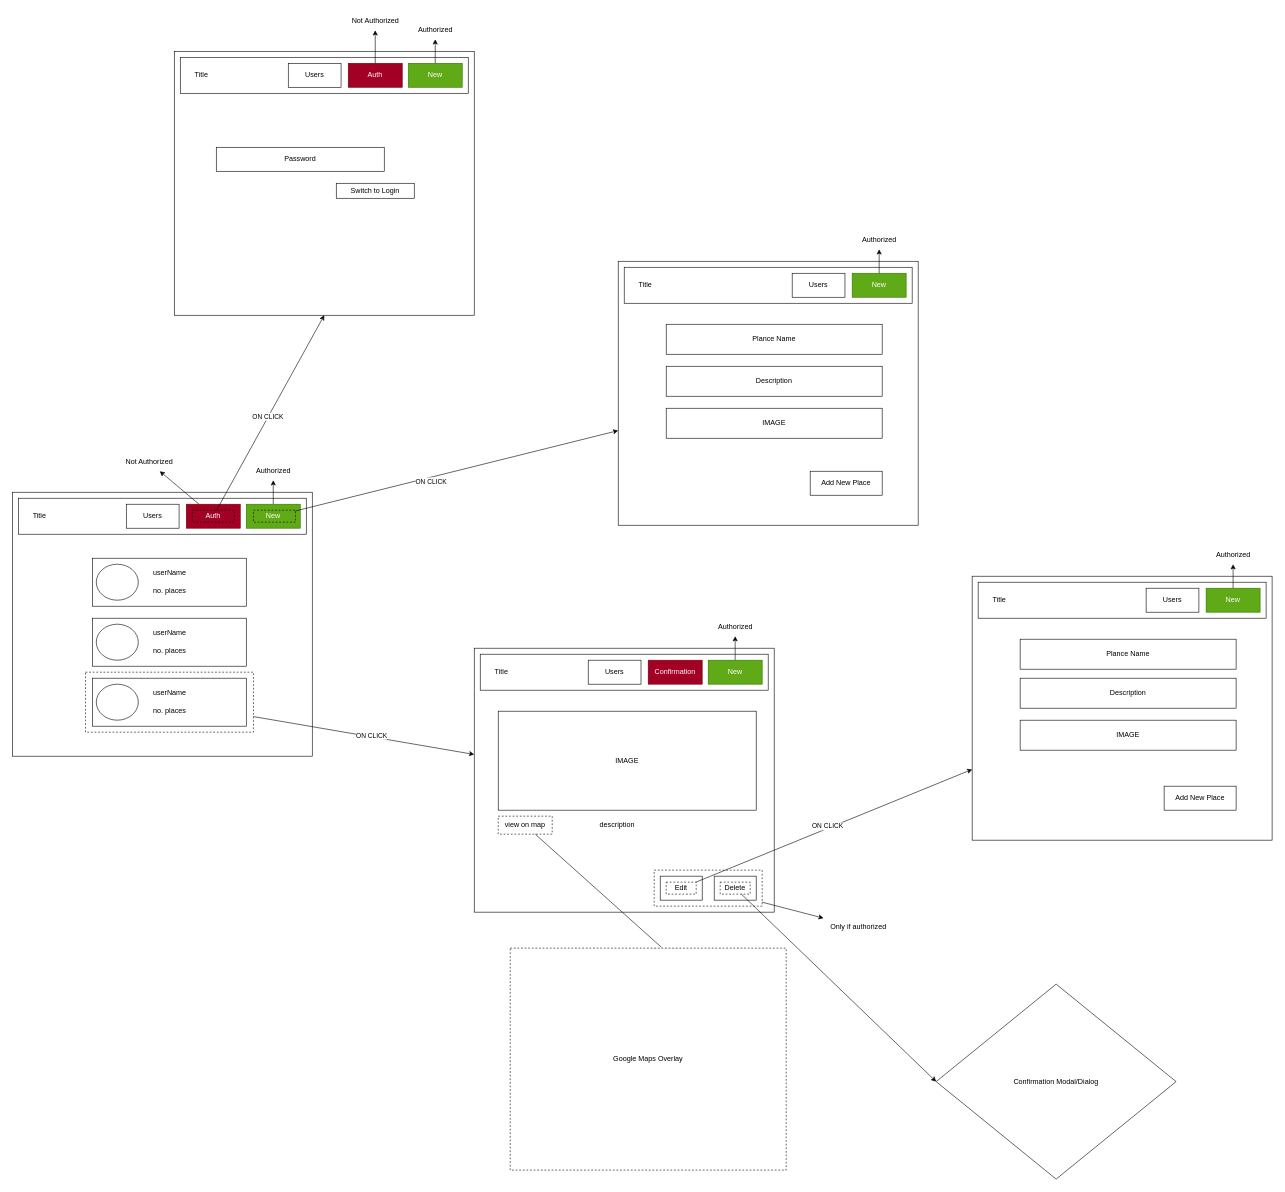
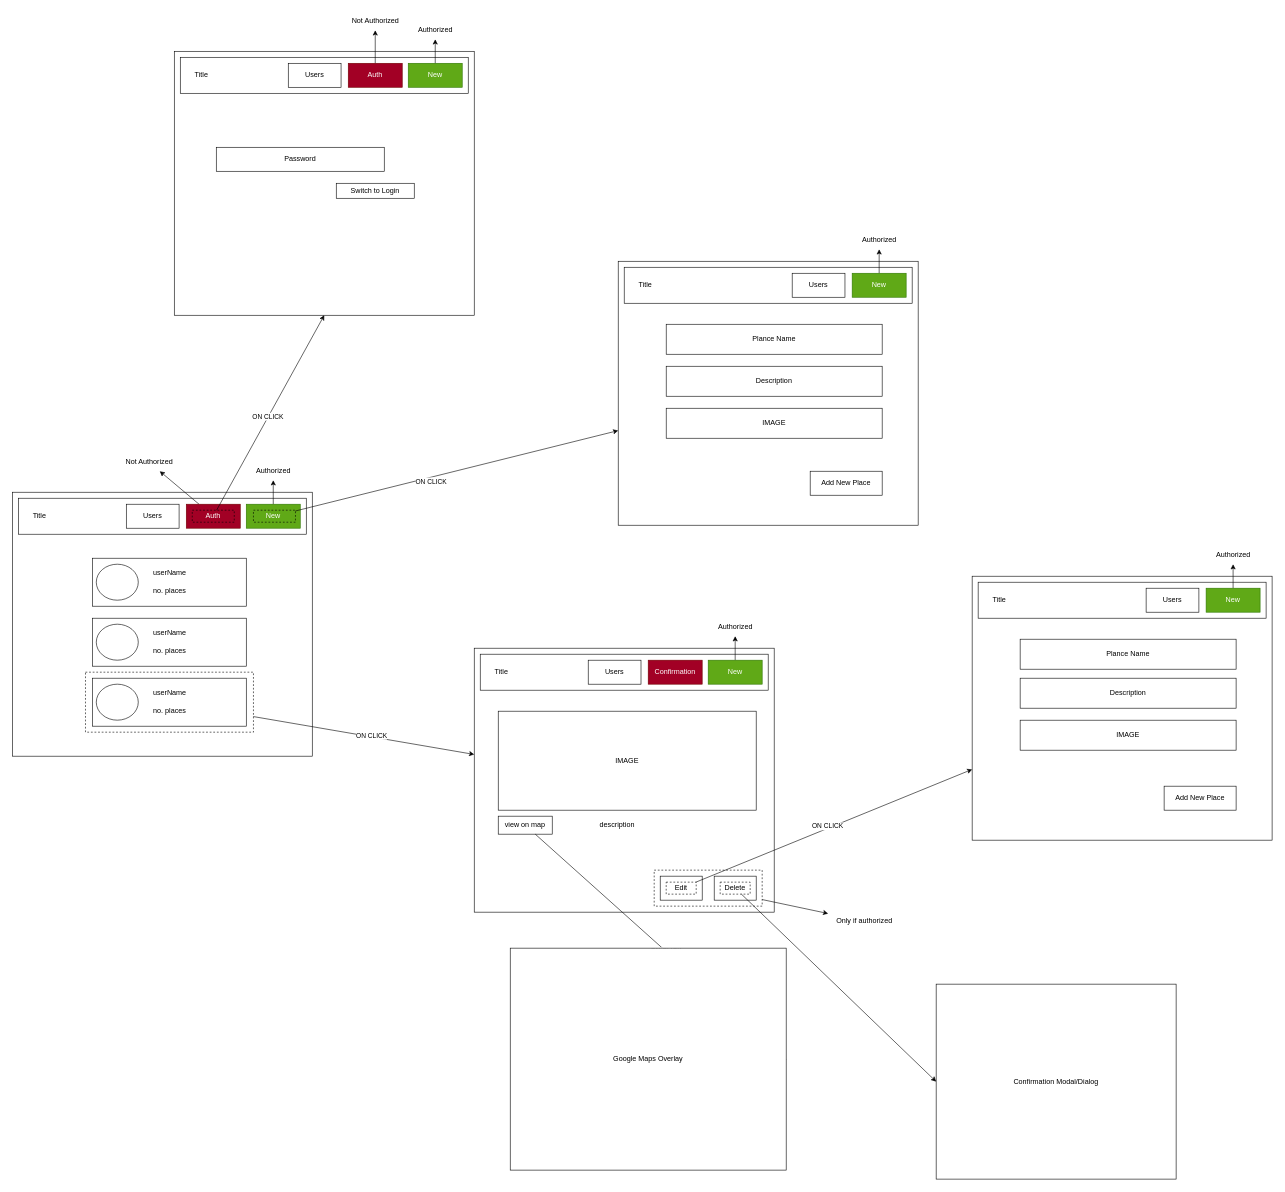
node "view on map": style dashed -> solid
node "Only if authorized": moved (858, 927) -> (864, 921)
node "Google Maps Overlay": style dashed -> solid
node "Confirmation Modal/Dialog": shape diamond -> rectangle
